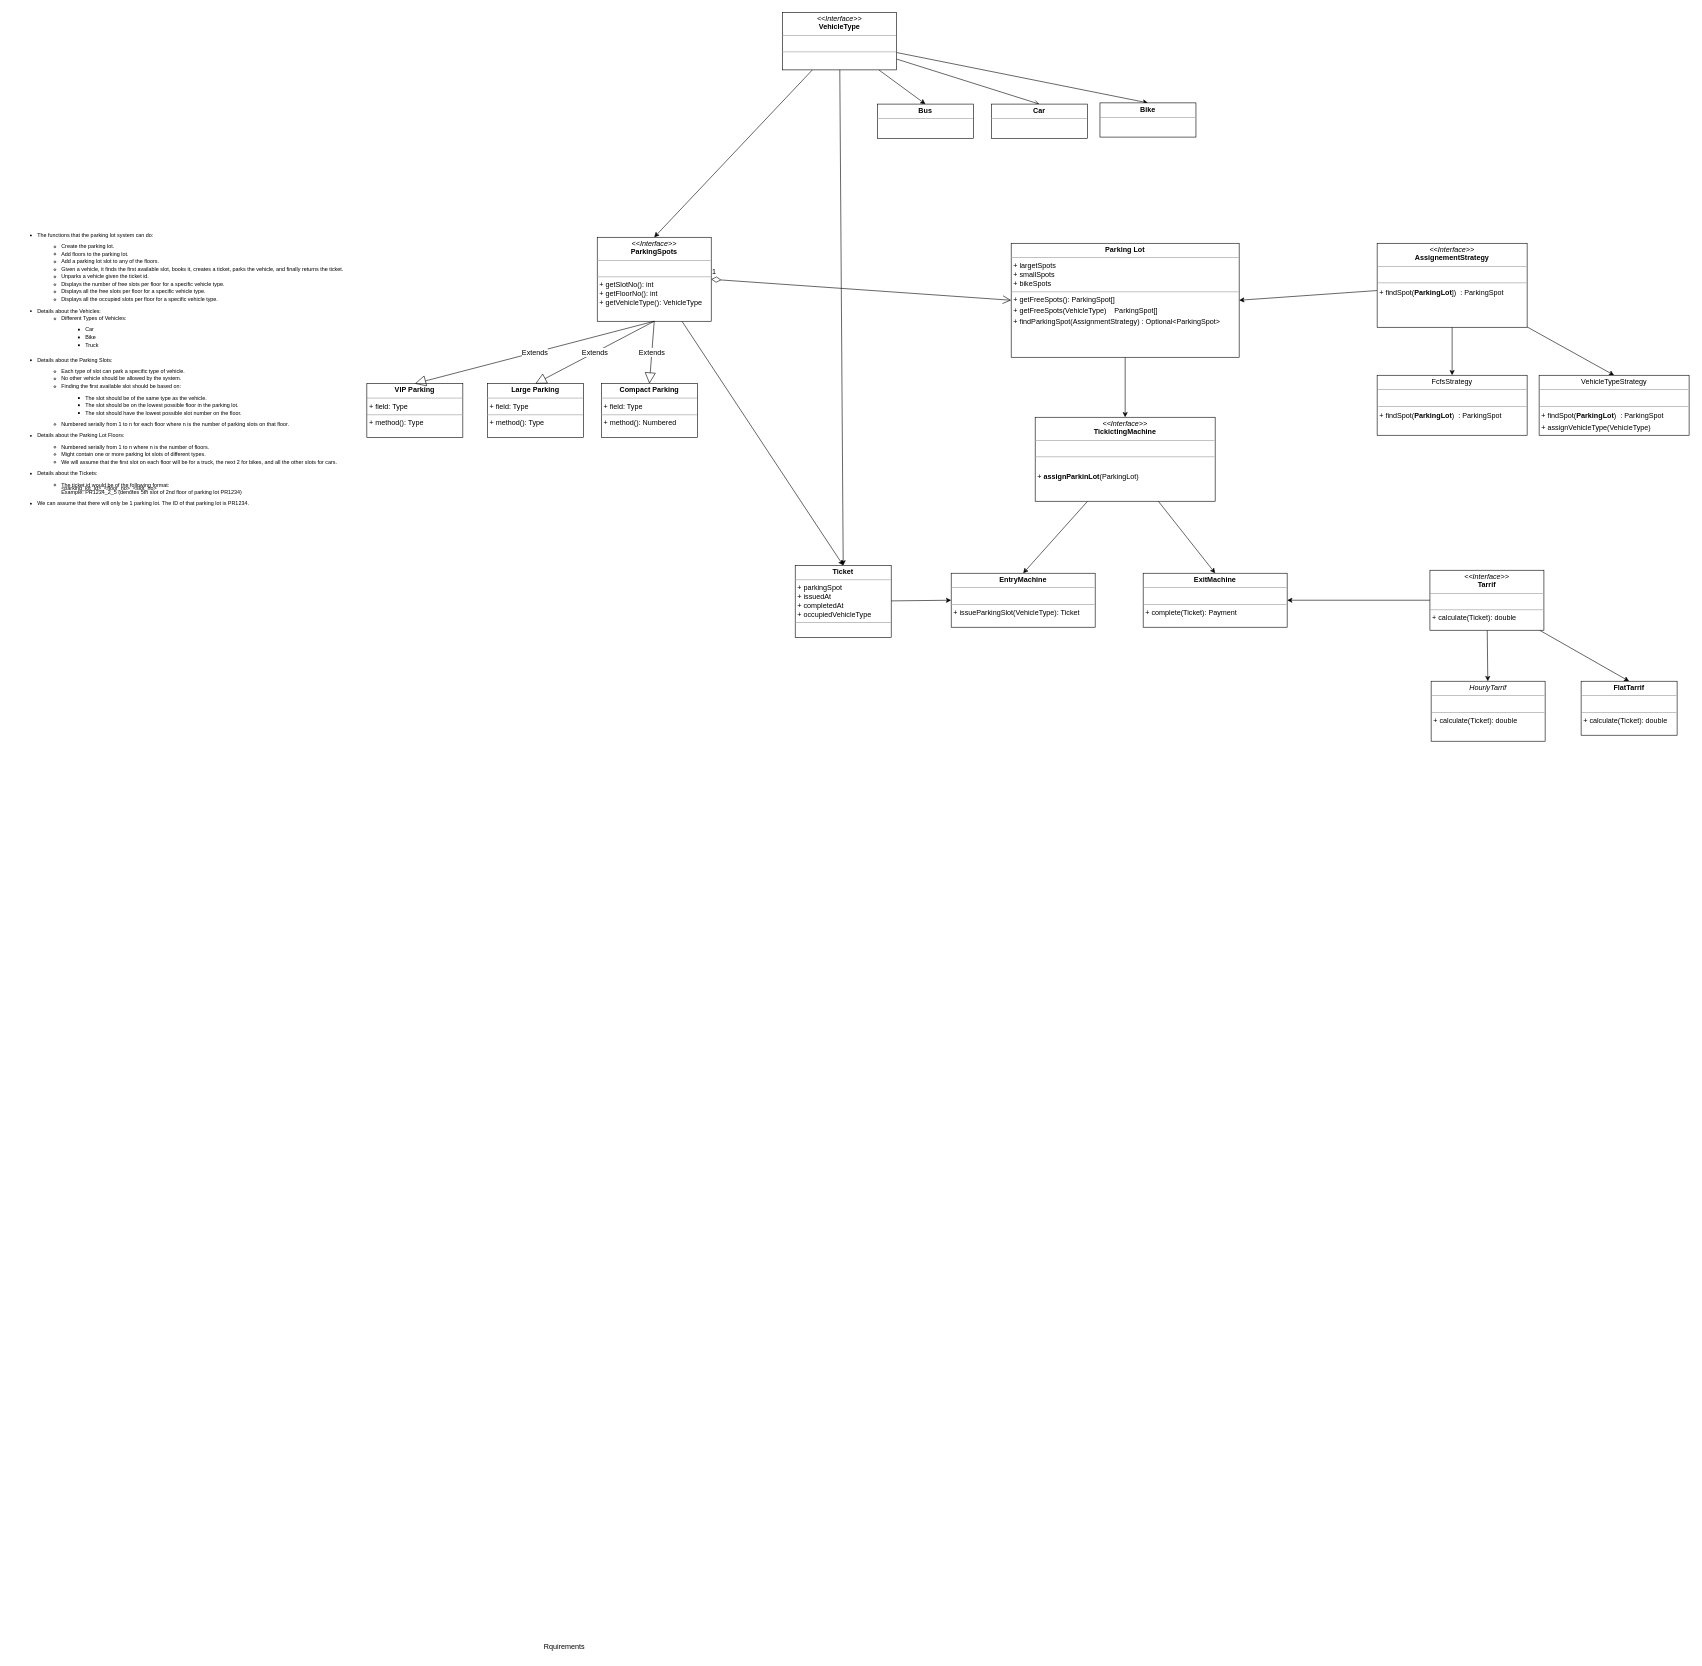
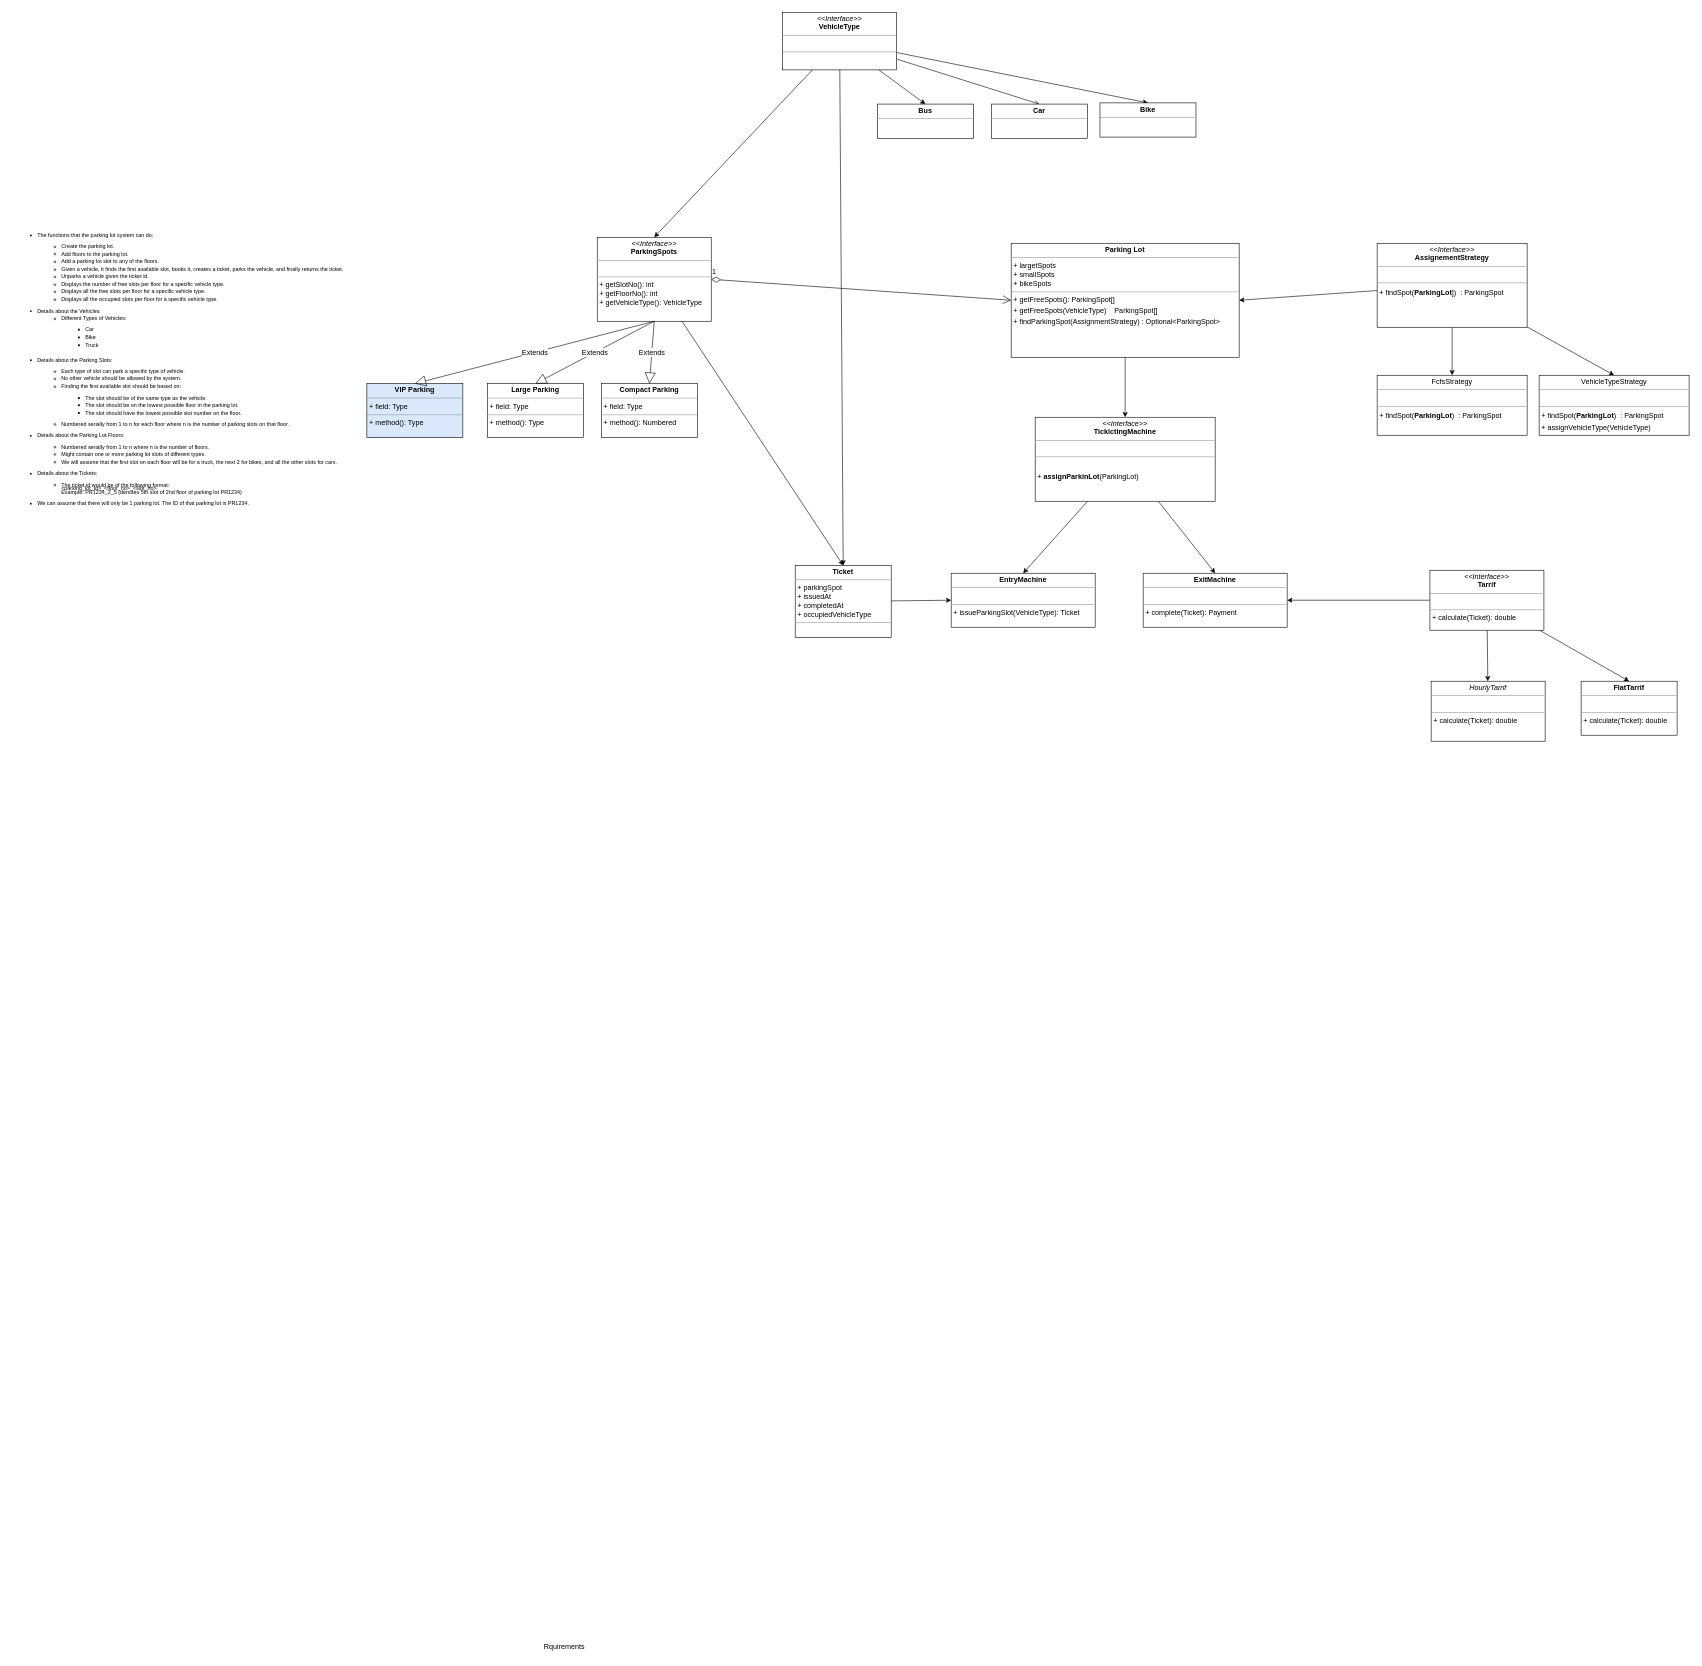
node "VIP Parking + field: Type + method(): Type": fillcolor #ffffff -> #dae8fc
